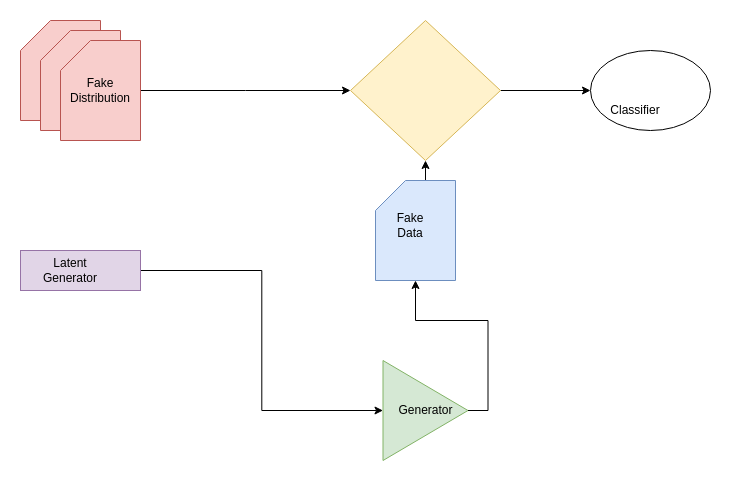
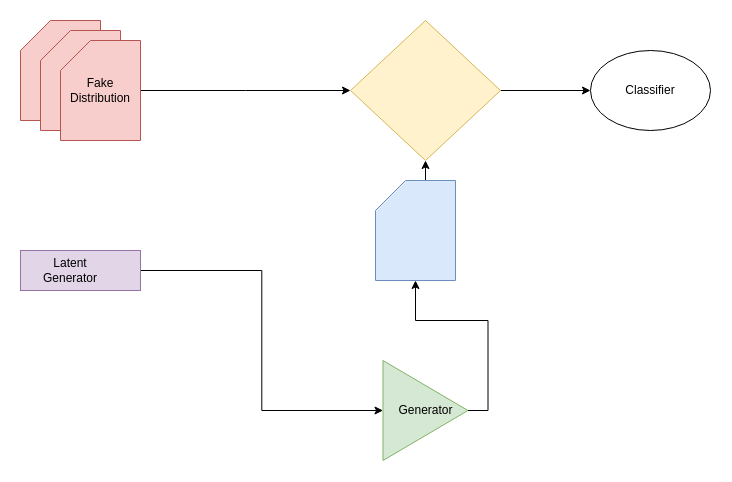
node "Classifier": moved (636, 111) -> (651, 91)
node "Fake Data": removed
